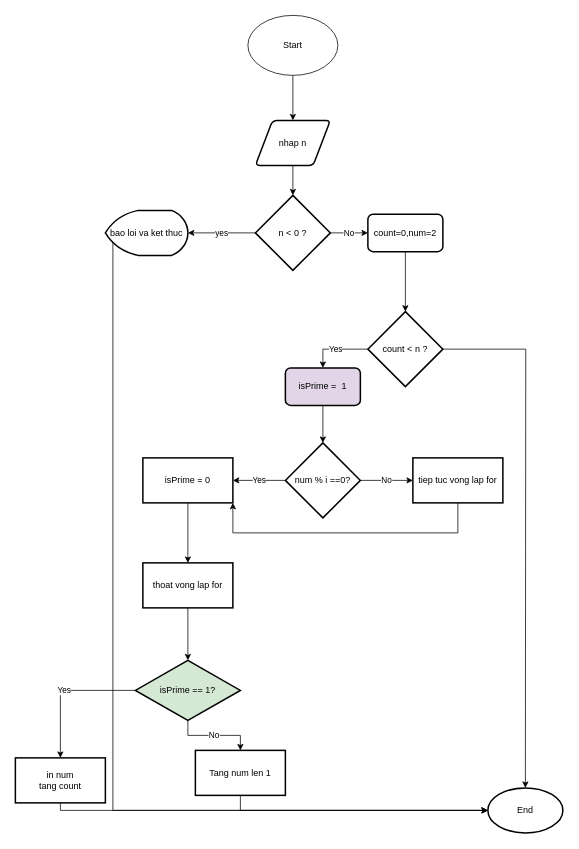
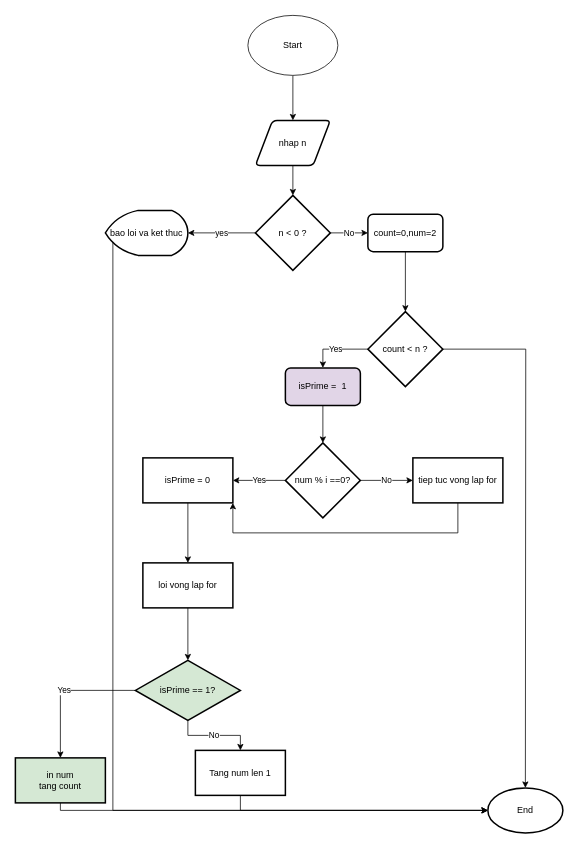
node "thoat vong lap for": label "thoat vong lap for" -> "loi vong lap for"
node "in num tang count": fillcolor #ffffff -> #d5e8d4
